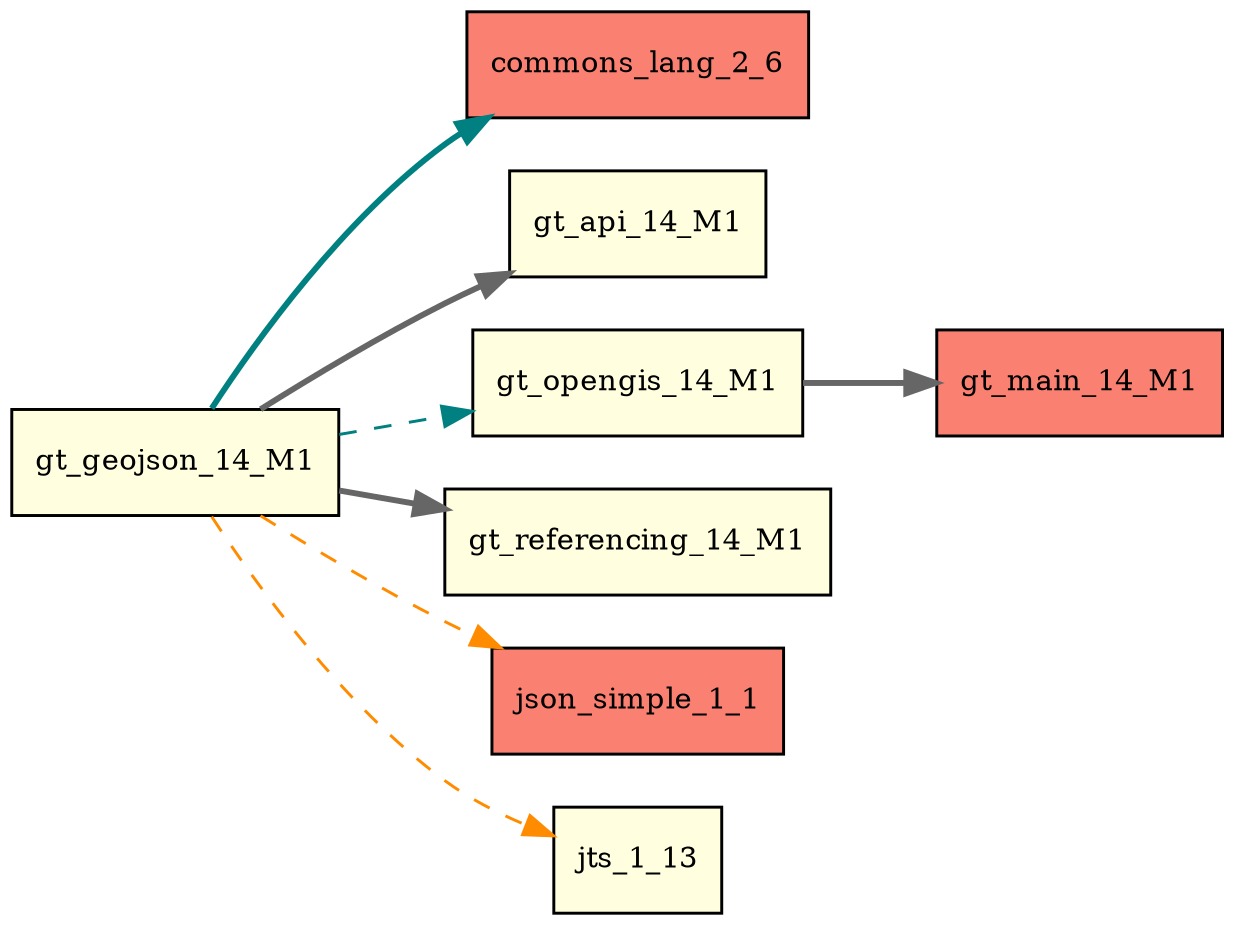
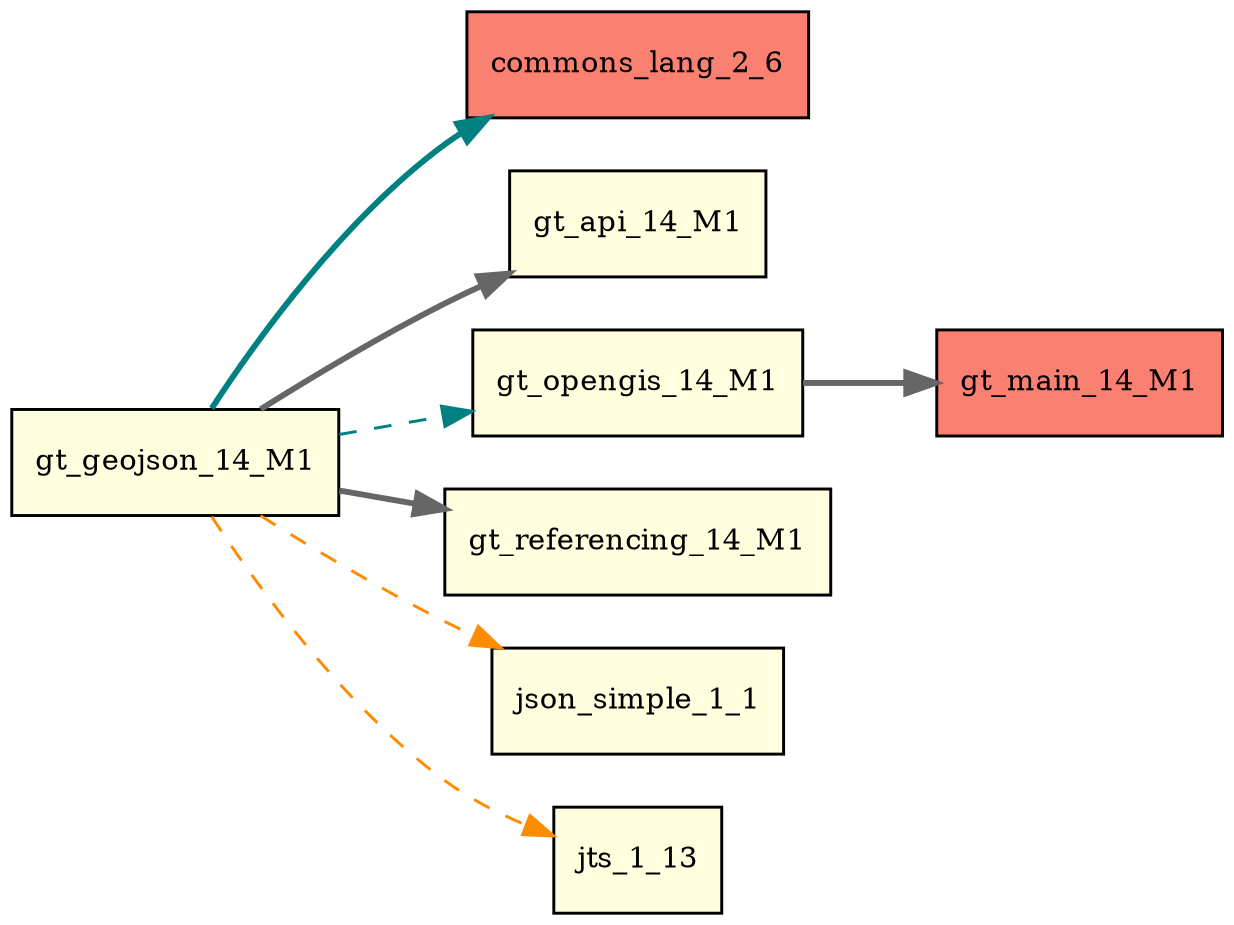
node "json_simple_1_1": fillcolor salmon -> lightyellow
